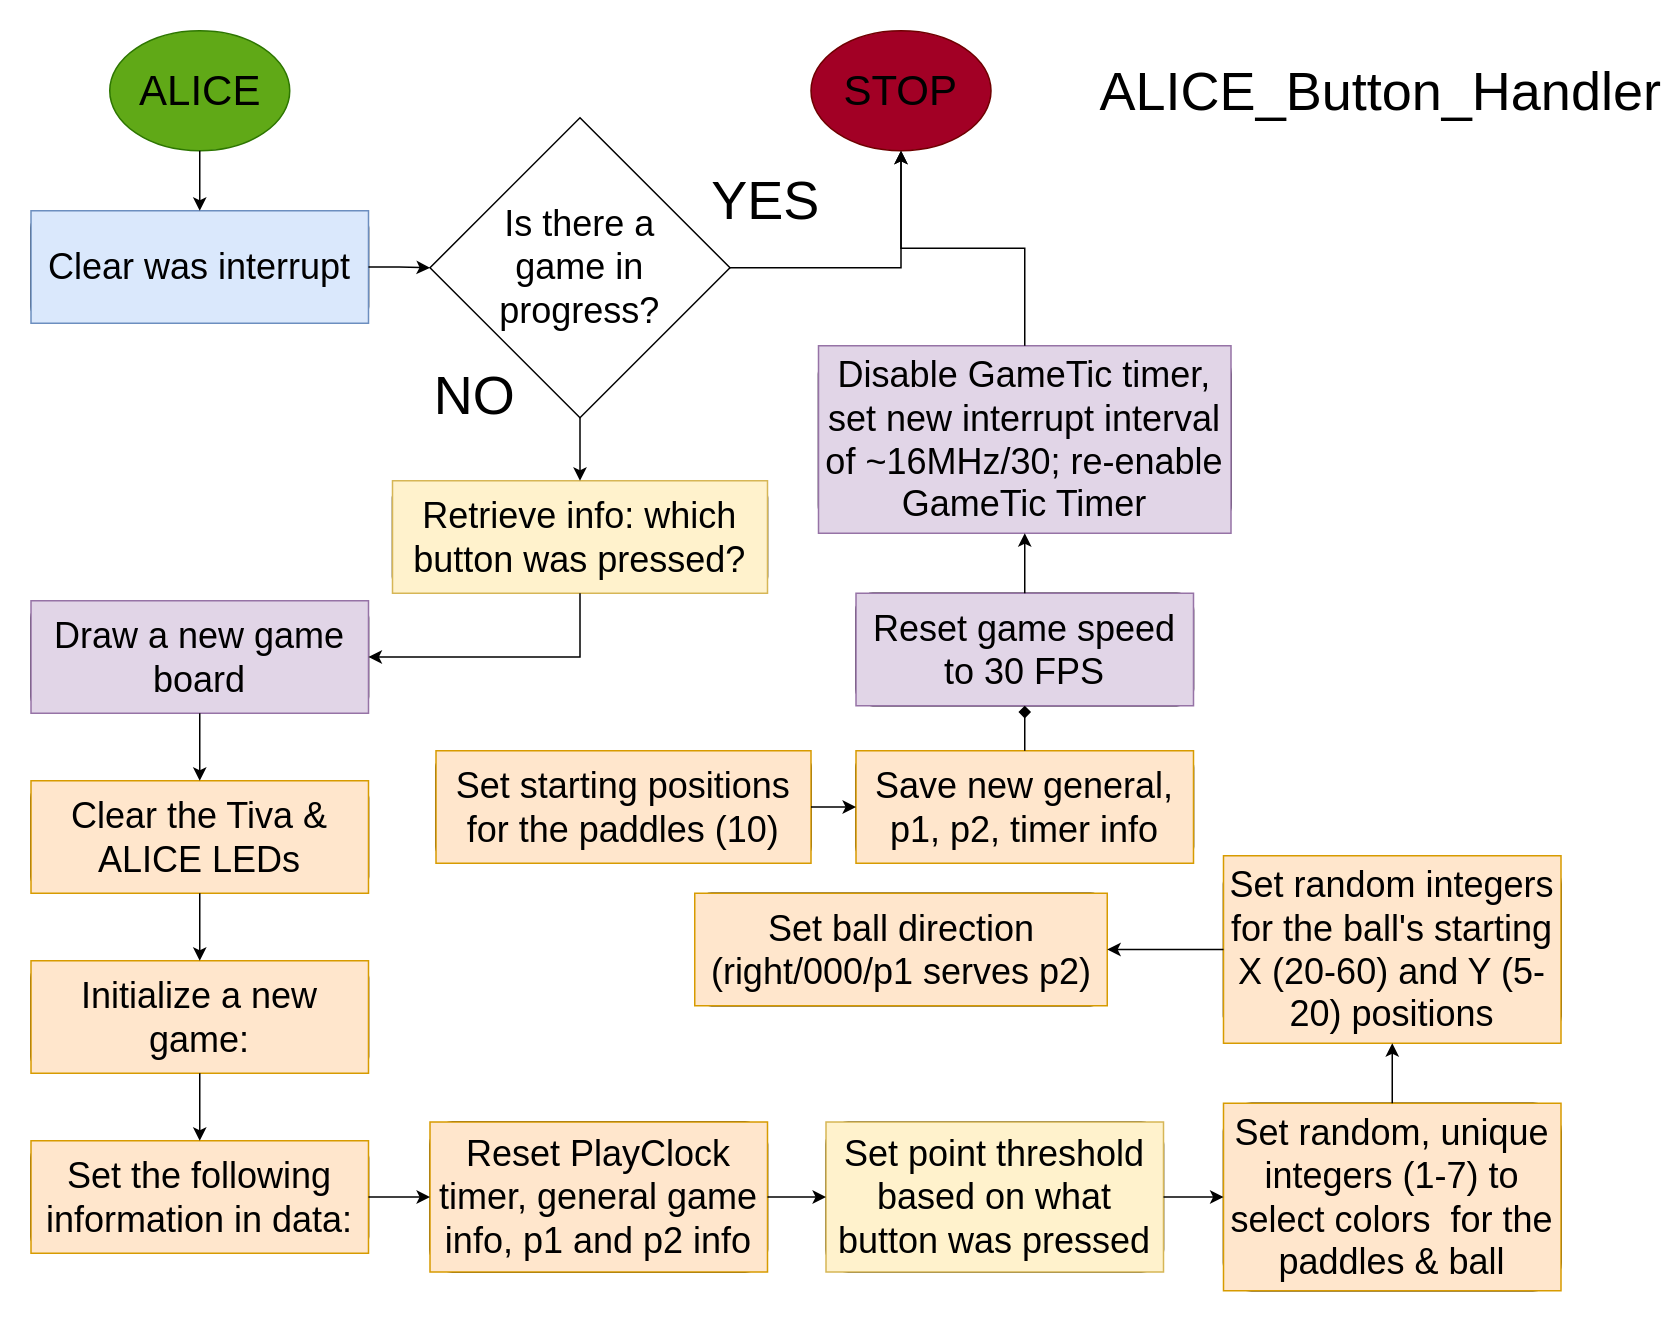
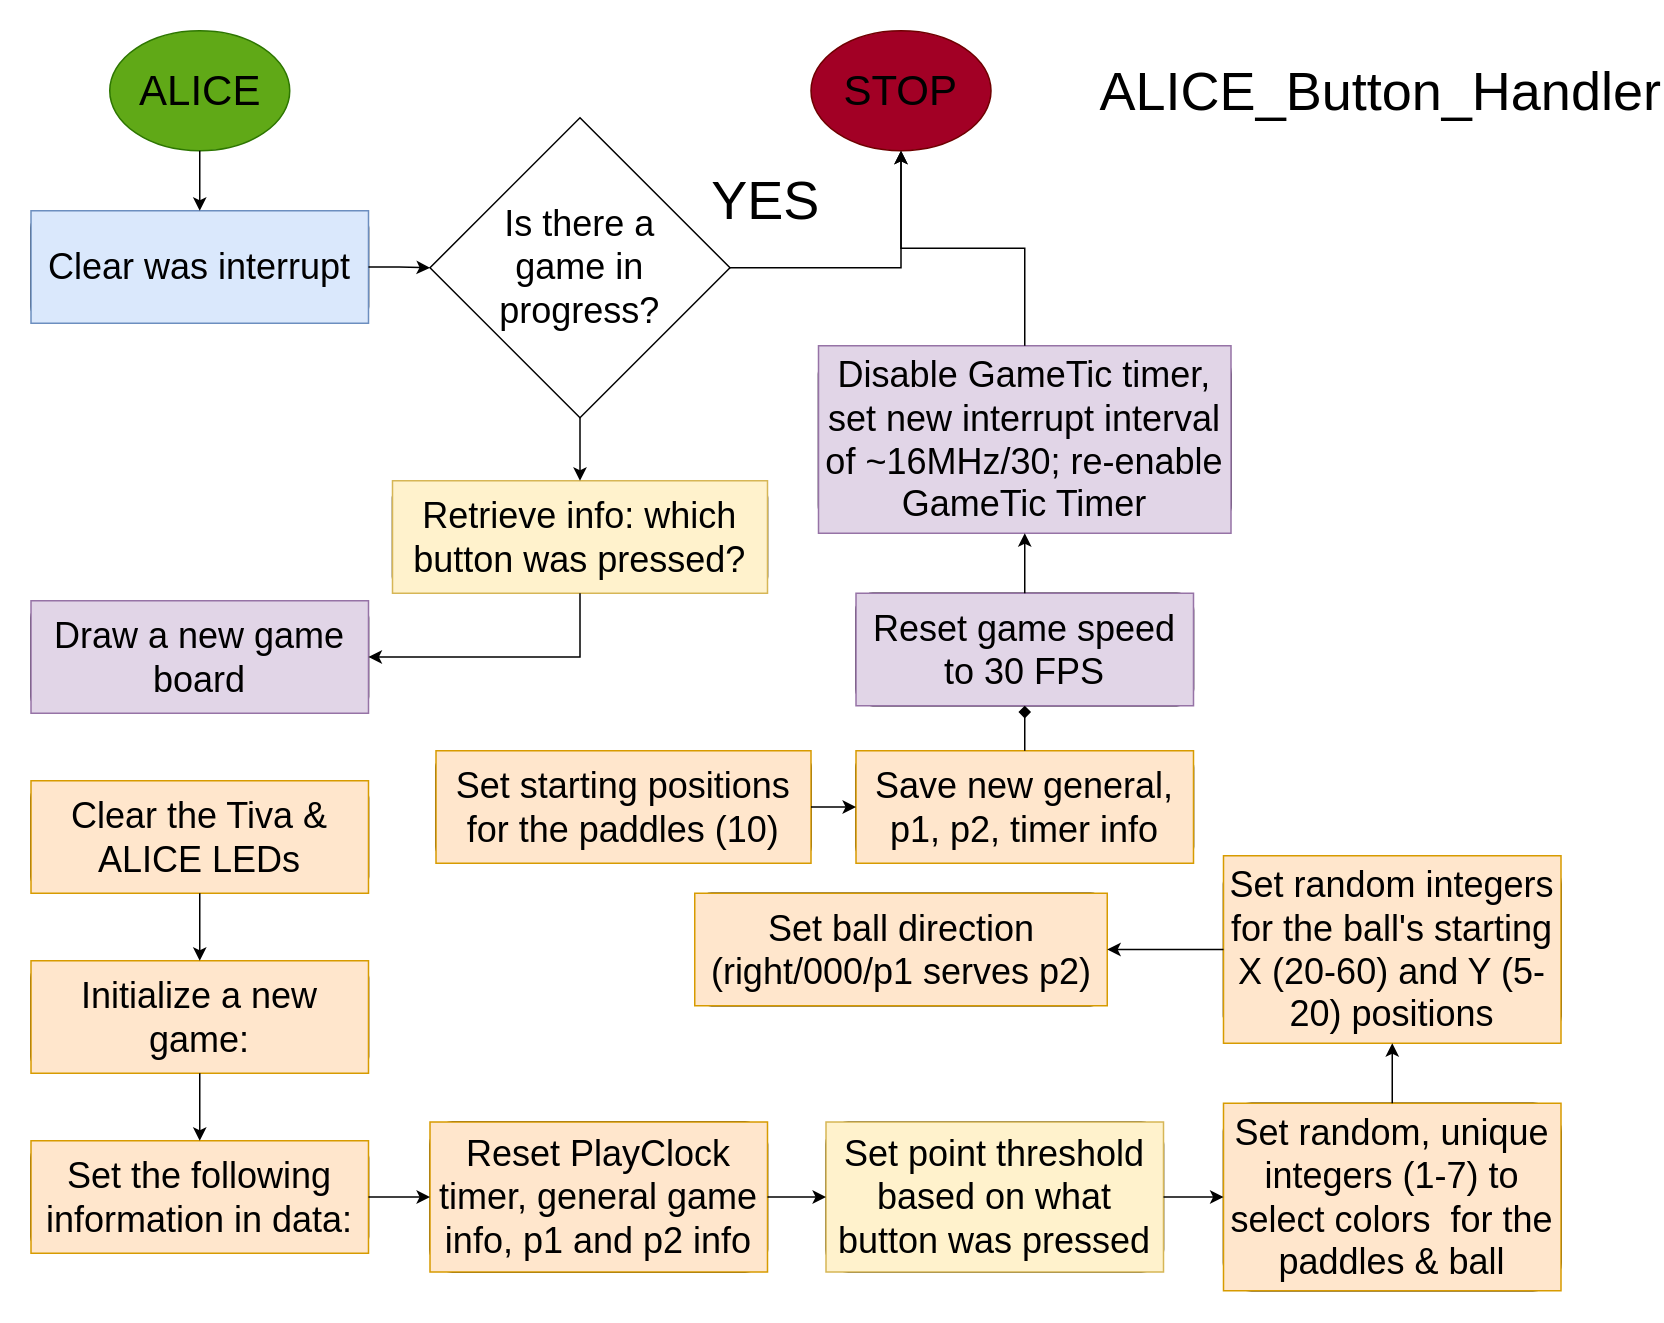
node "NO": removed
edge "Draw a new game board" -> "Clear the Tiva & ALICE LEDs": removed
